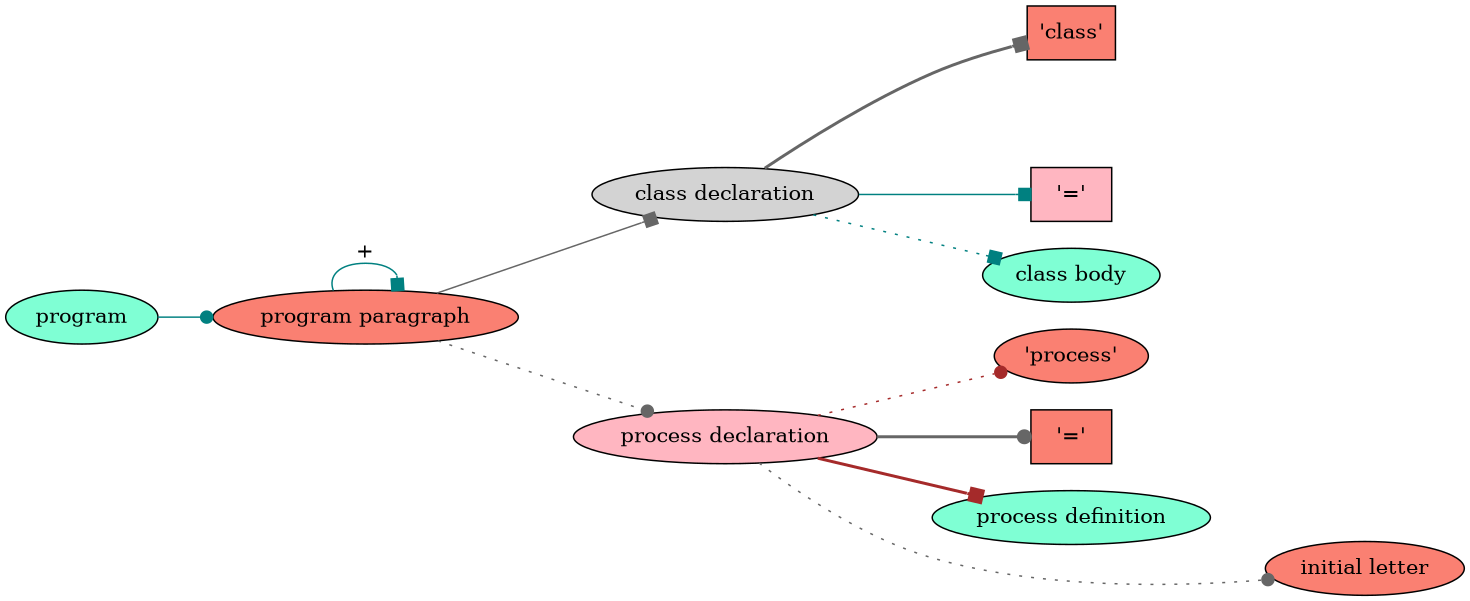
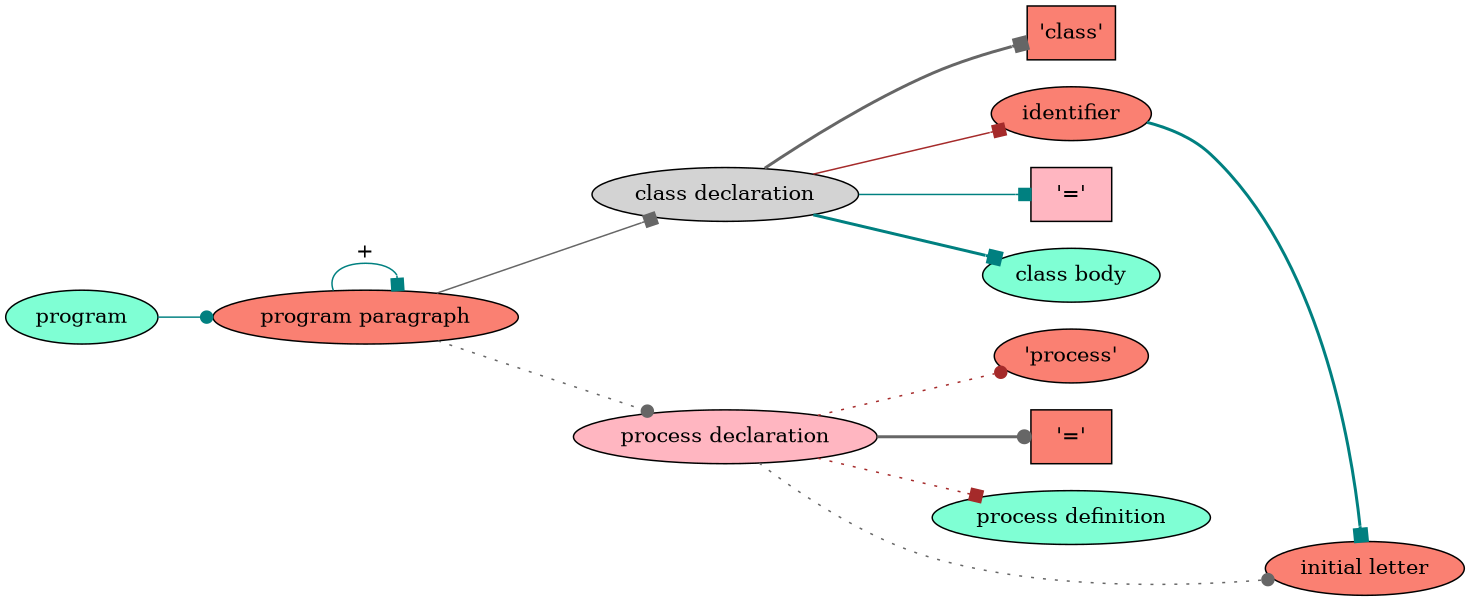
node "identifier": added
edge "class declaration" -> "class body": style dotted -> bold
edge "process declaration" -> "process definition": style bold -> dotted
